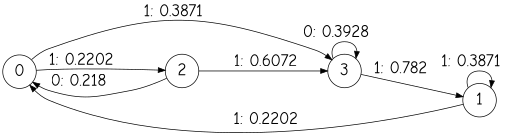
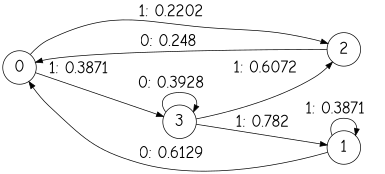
edge "2" -> "3": reversed
edge "2" -> "0": label "0: 0.218    " -> "0: 0.248    "
edge "1" -> "0": label "1: 0.2202   " -> "0: 0.6129   "
